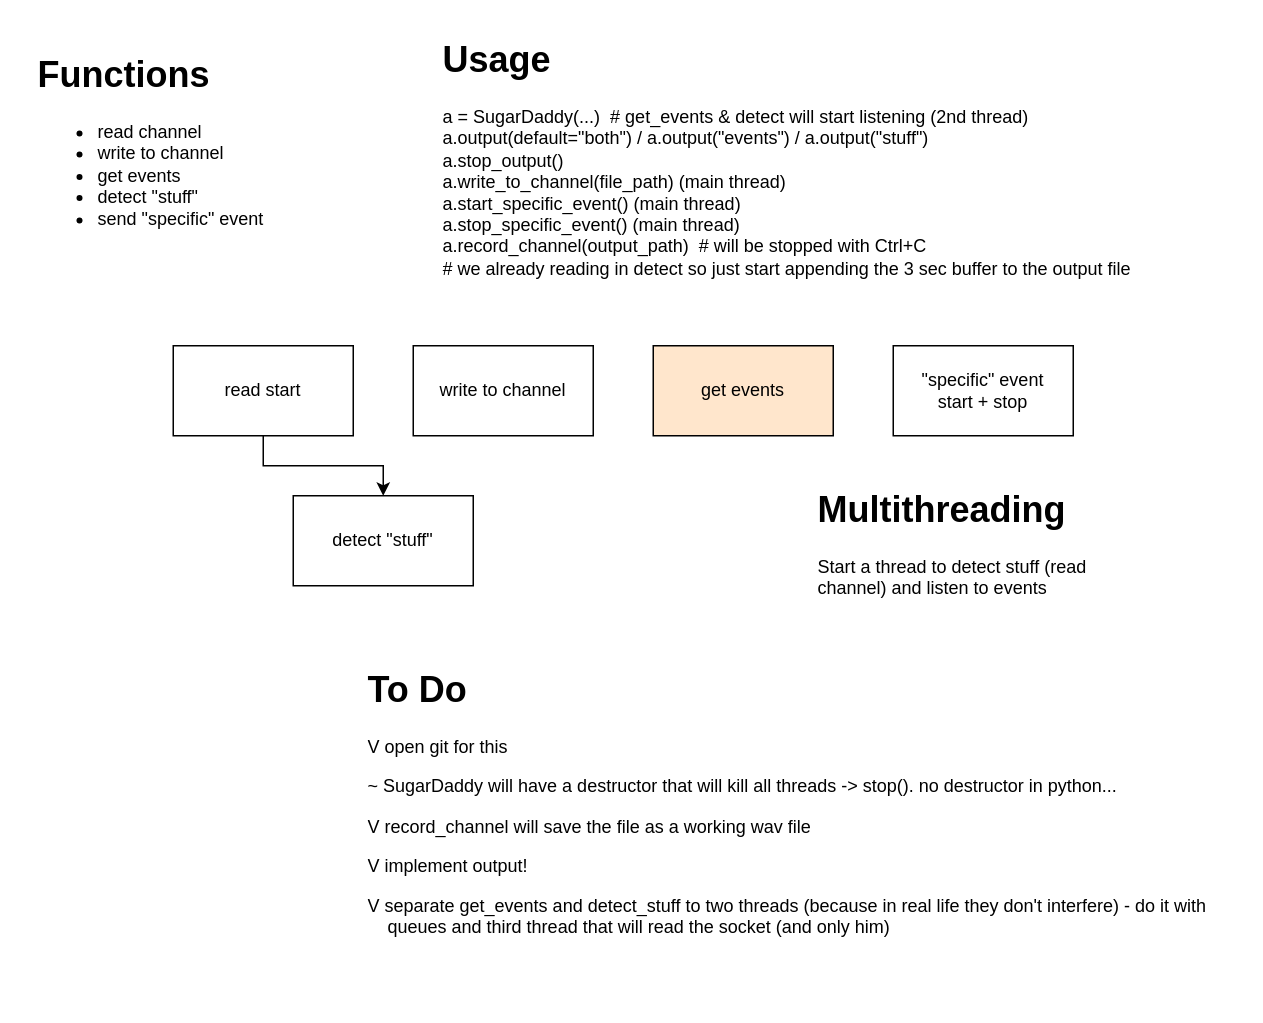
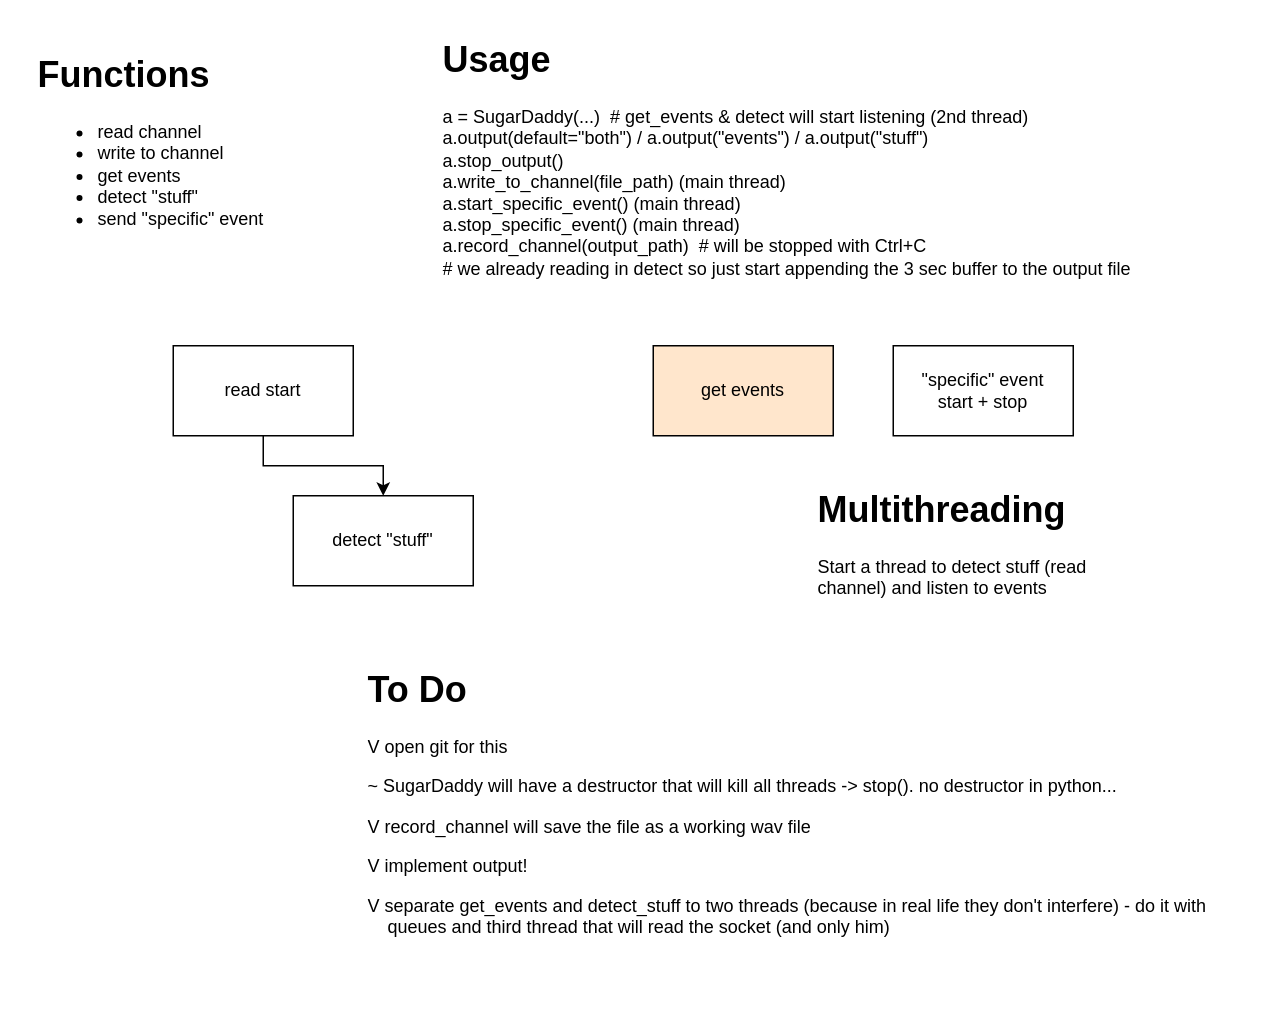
node "write to channel": removed
